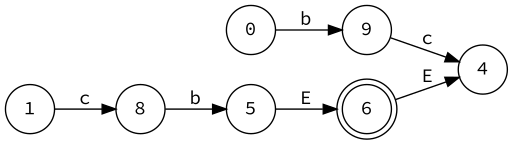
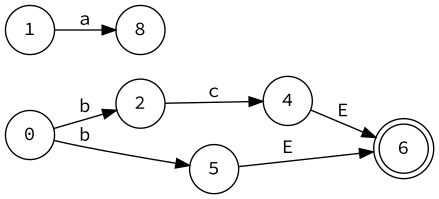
node "9": label "9" -> "2"
edge "6" -> "4": reversed
edge "1" -> "8": label "c" -> "a"
edge "8" -> "5": now "0" -> "5"
